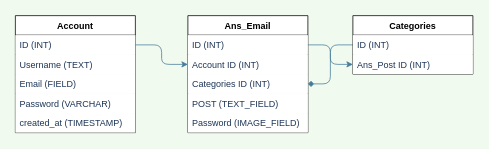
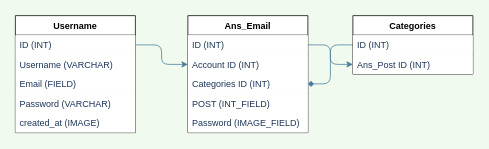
node "Account": label "Account" -> "Username"
node "Username (TEXT)": label "Username (TEXT)" -> "Username (VARCHAR)"
node "POST (TEXT_FIELD)": label "POST (TEXT_FIELD)" -> "POST (INT_FIELD)"
node "created_at (TIMESTAMP)": label "created_at (TIMESTAMP)" -> "created_at (IMAGE)"
